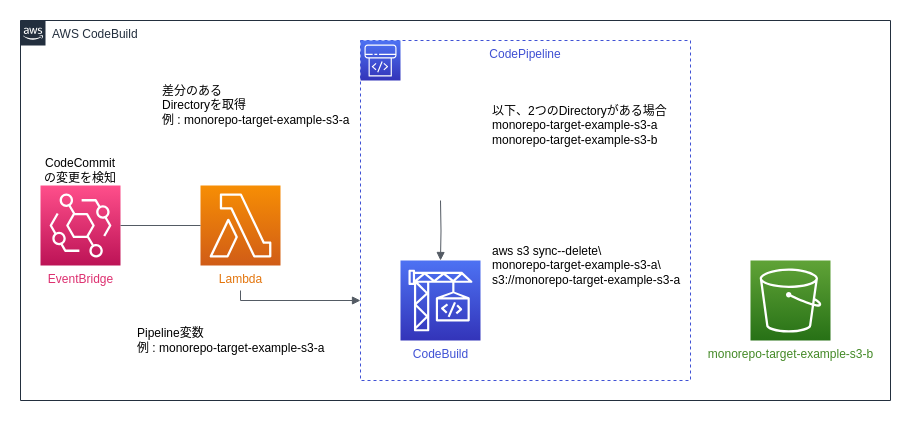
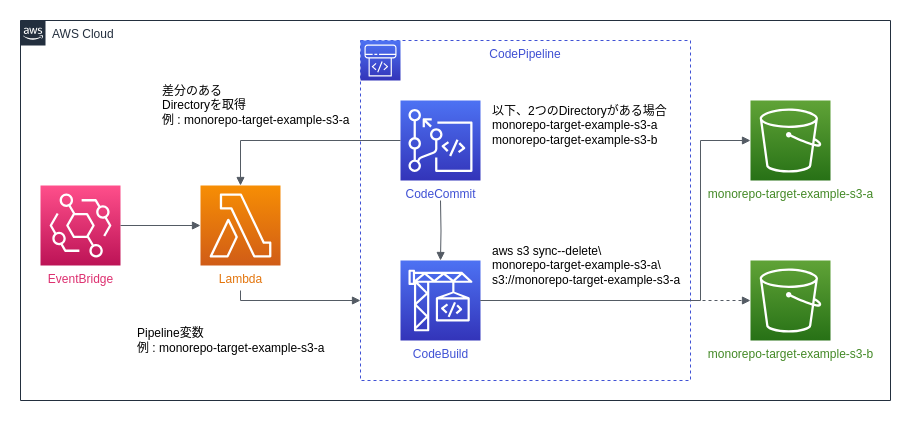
node "AWS CodeBuild": label "AWS CodeBuild" -> "AWS Cloud"
edge "CodeCommit" -> "Lambda": added
node "CodeCommit": added
node "monorepo-target-example-s3-a": added
node "CodeCommitの変更を検知": removed
edge "CodeBuild" -> "monorepo-target-example-s3-a": added
edge "EventBridge" -- "Lambda": arrowhead none -> block
edge "CodeBuild" -> "monorepo-target-example-s3-b": added
